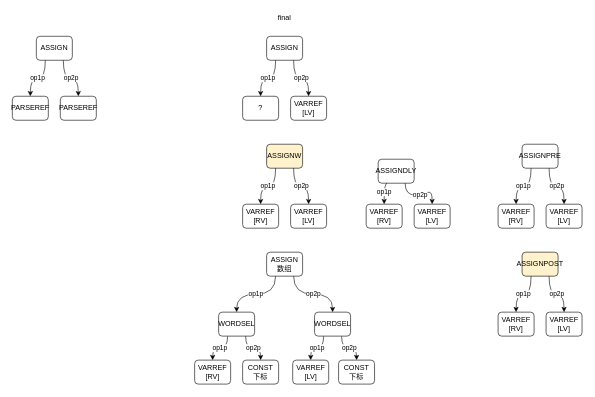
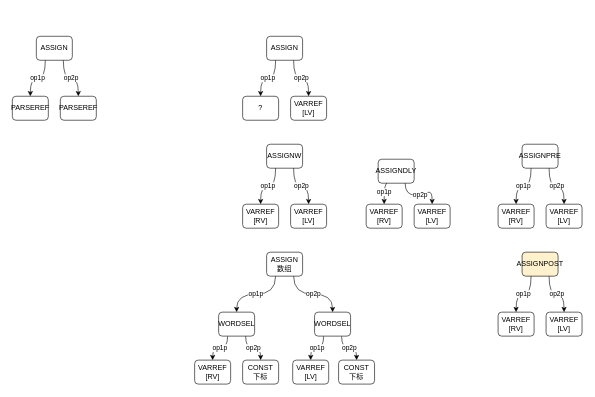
node "final": removed
node "ASSIGNW": fillcolor #fff2cc -> #ffffff
